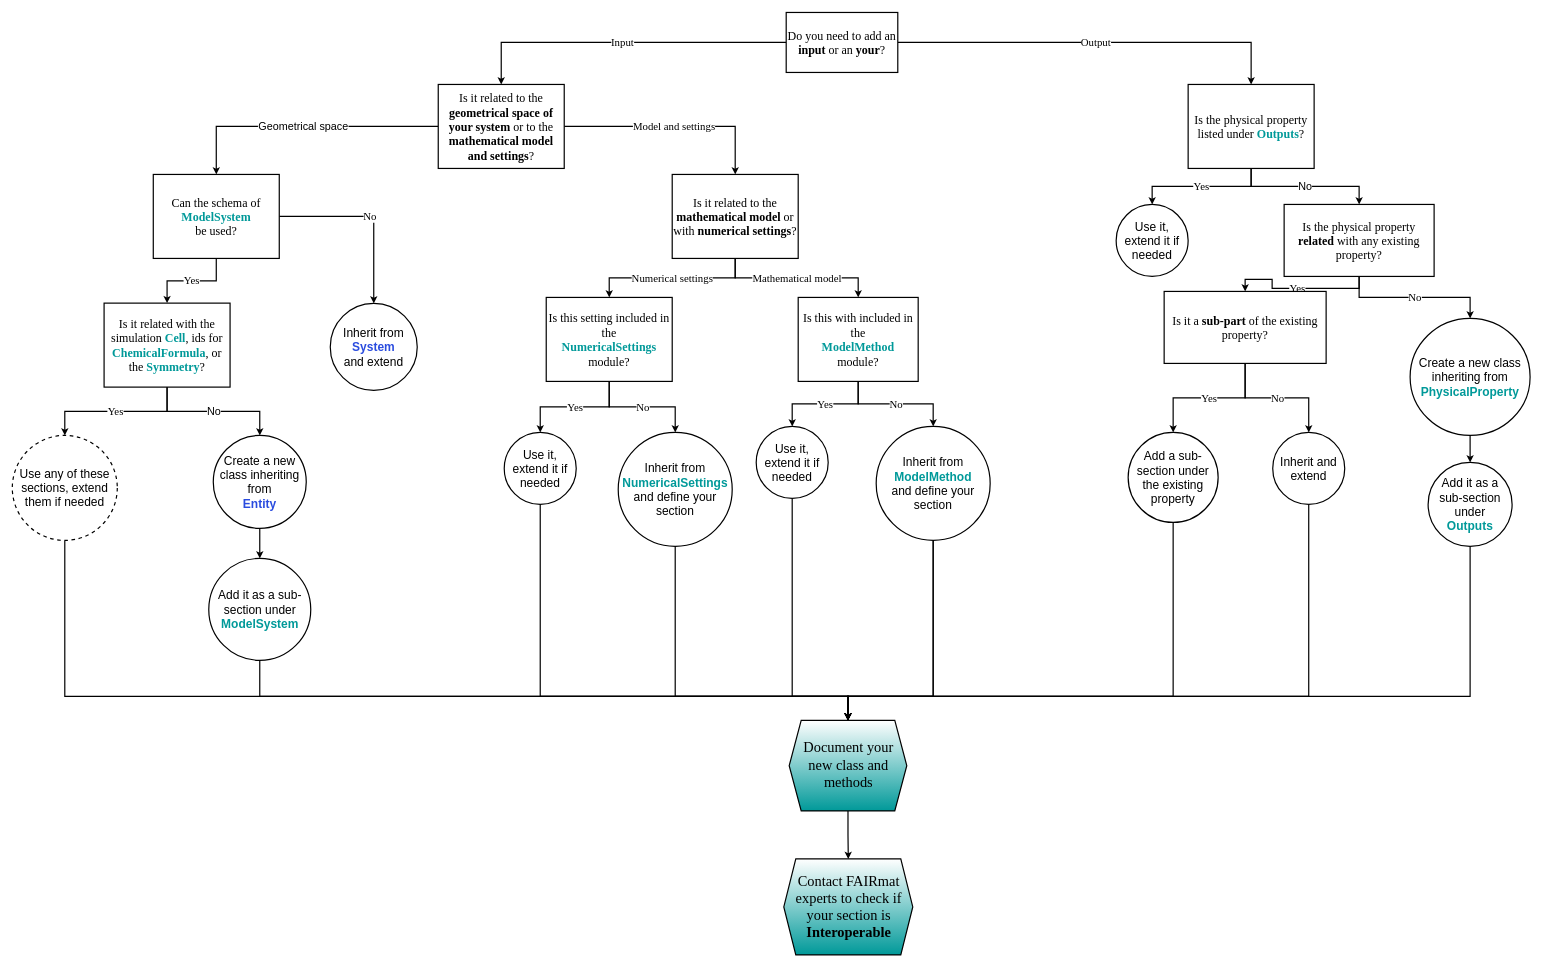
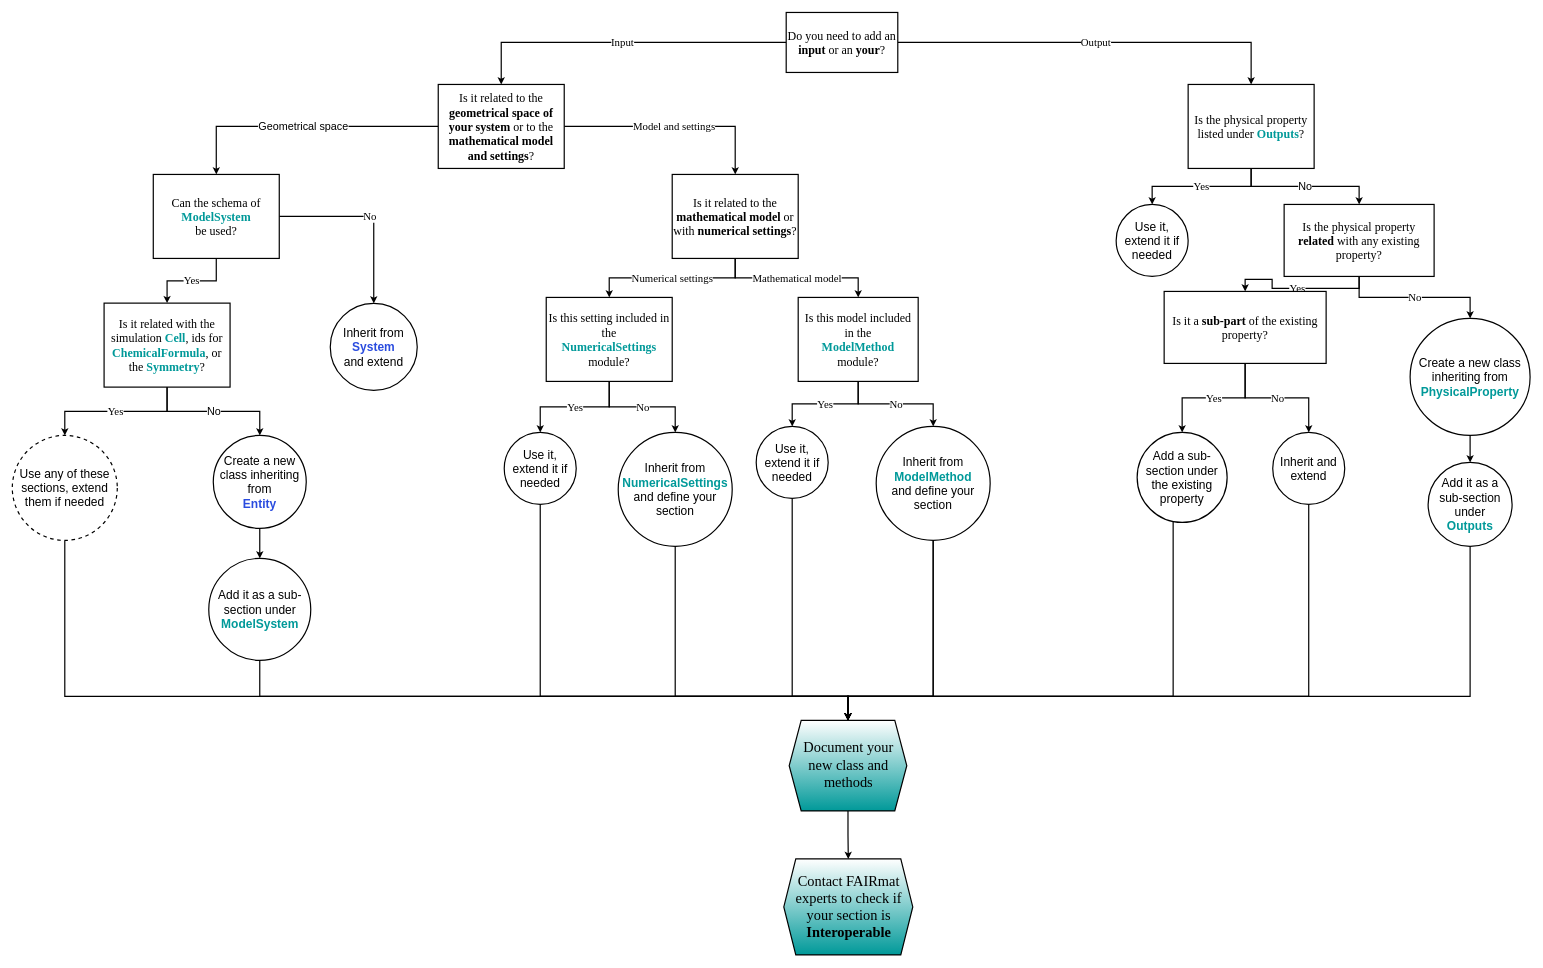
node "Is this with included in the ModelMethod module?": label "Is this with included in the ModelMethod module?" -> "Is this model included in the ModelMethod module?"
node "Add a sub-section under the existing property": moved (1173, 477) -> (1182, 477)
